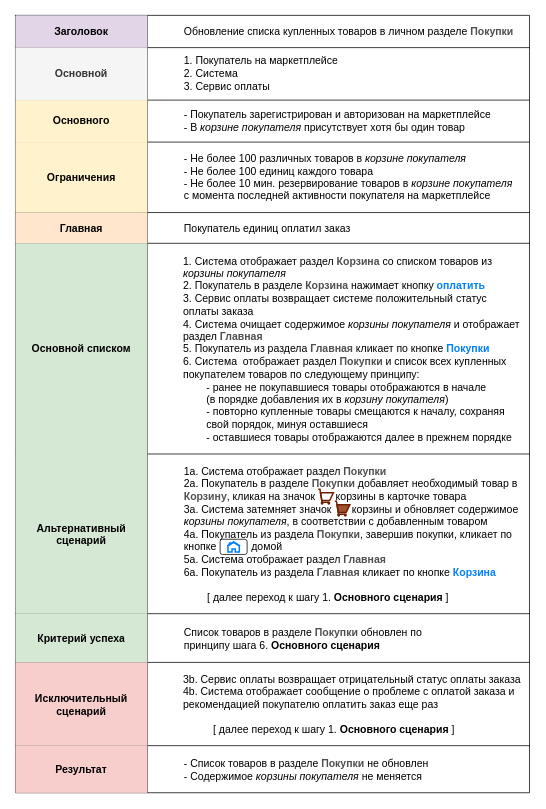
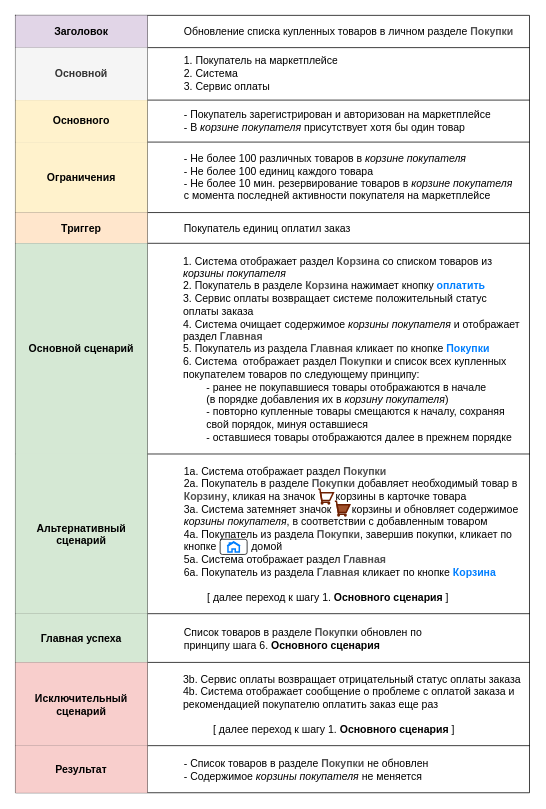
node "Главная": label "Главная" -> "Триггер"
node "Основной списком": label "Основной списком" -> "Основной сценарий"
node "Критерий успеха": label "Критерий успеха" -> "Главная успеха"
